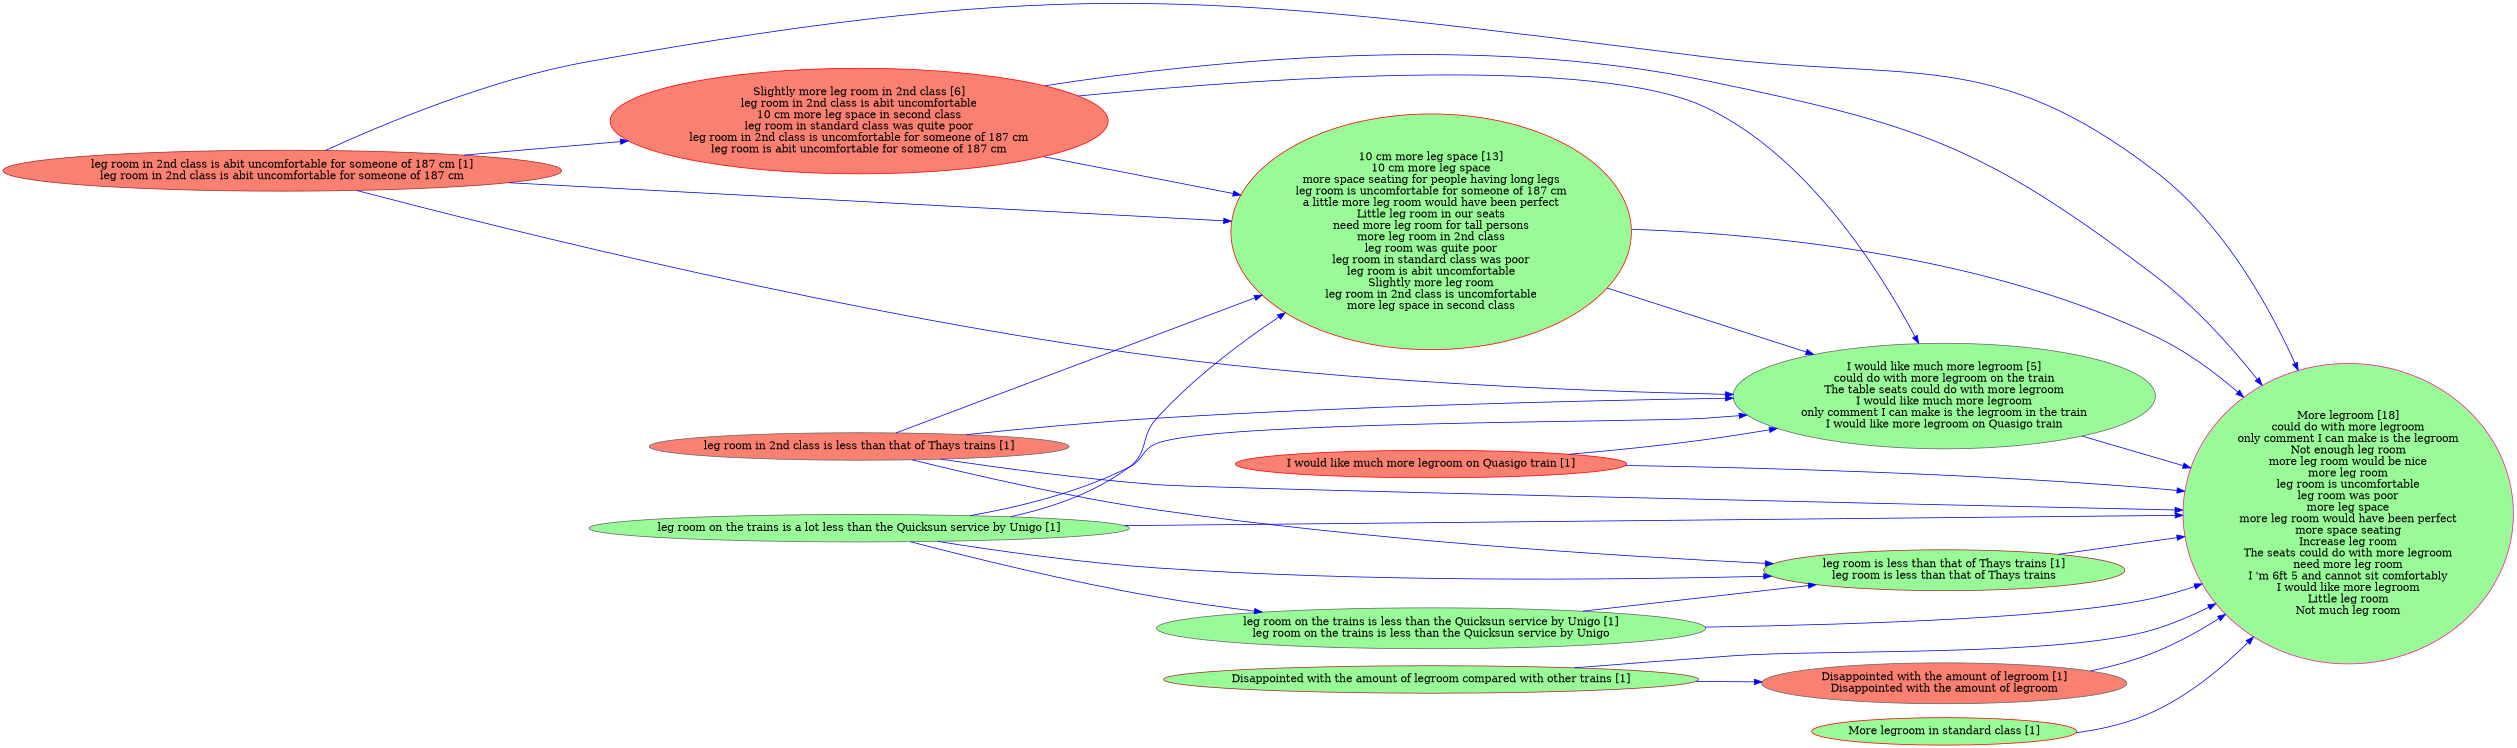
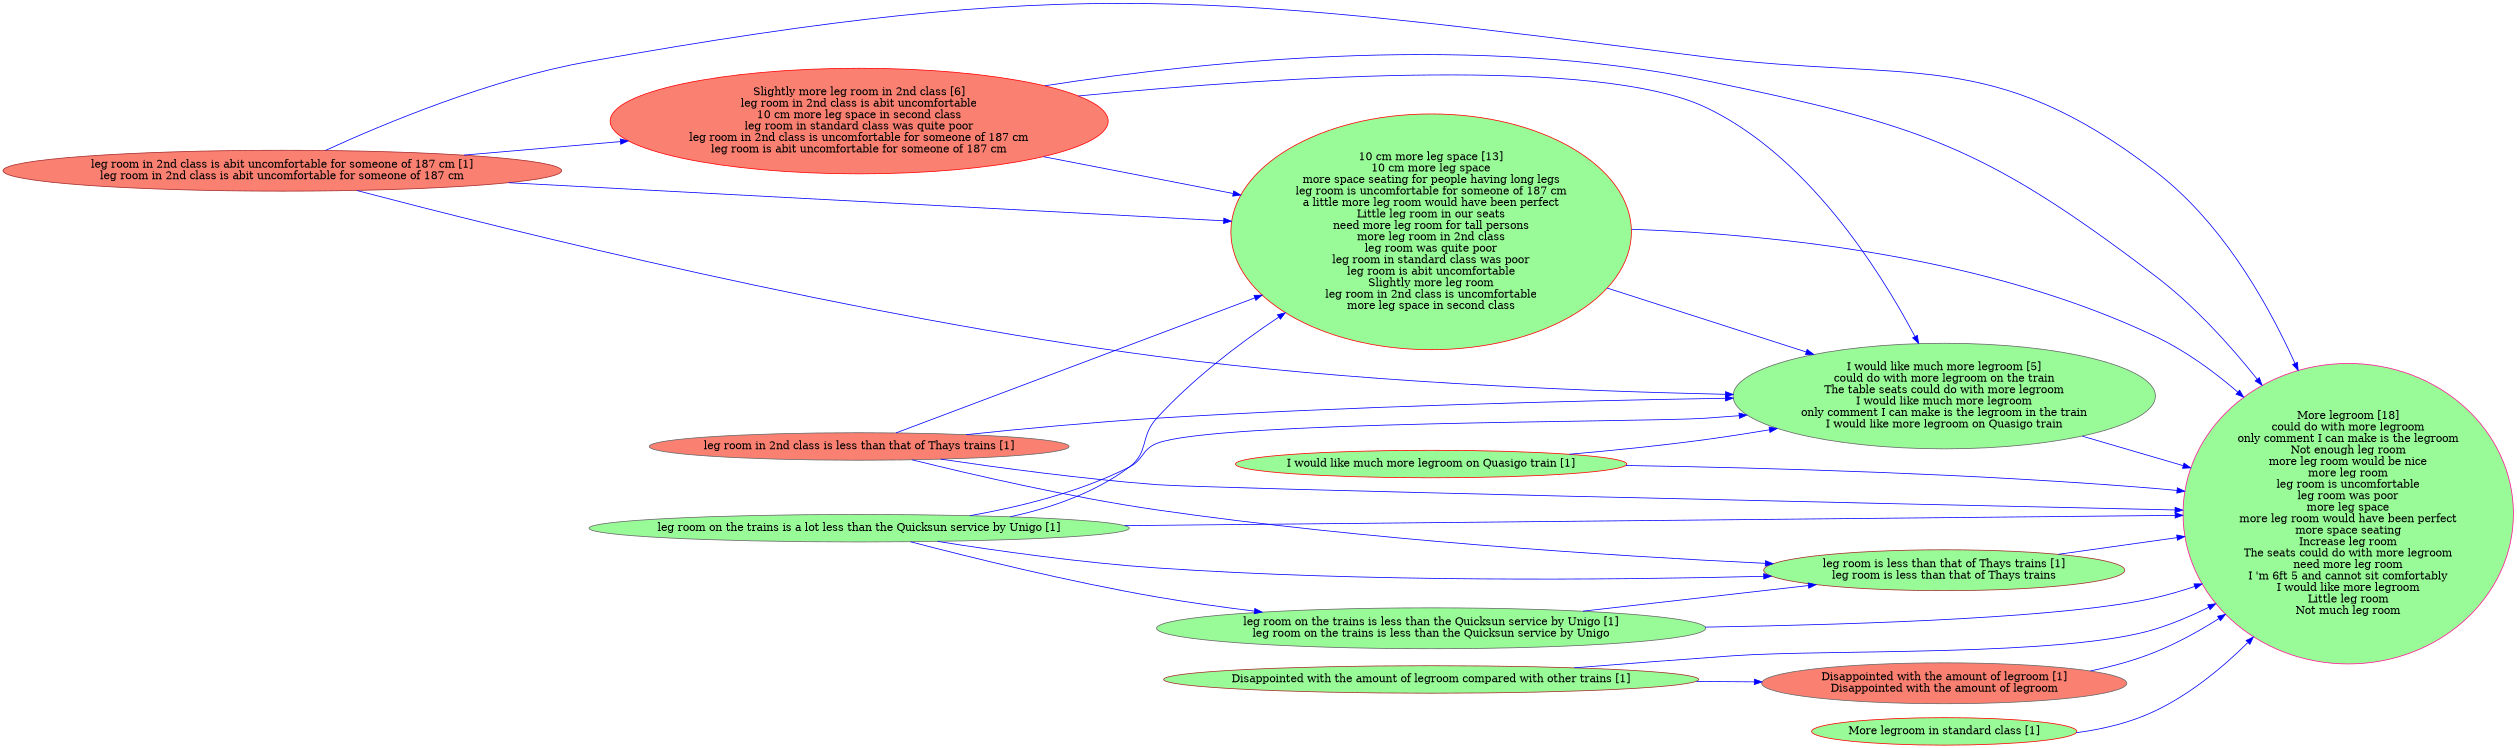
node "I would like much more legroom on Quasigo train [1]": fillcolor salmon -> palegreen
